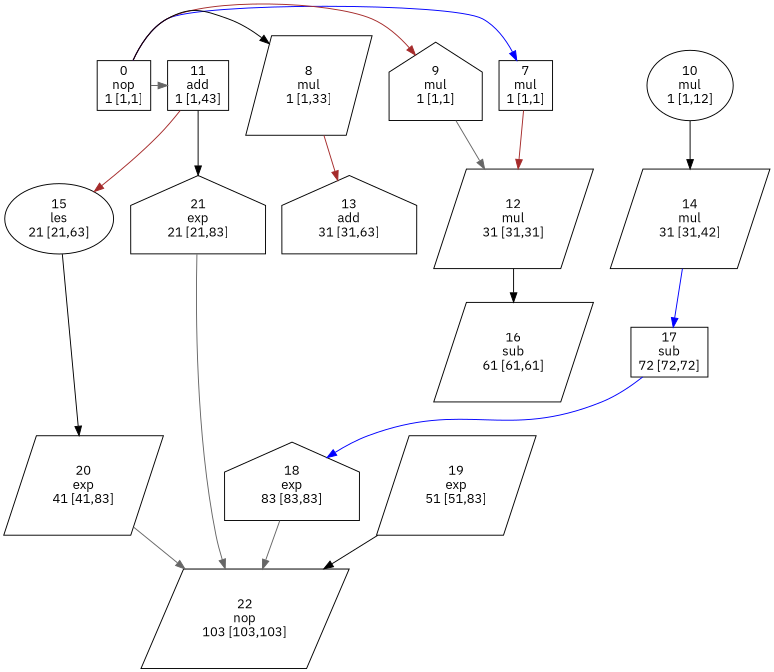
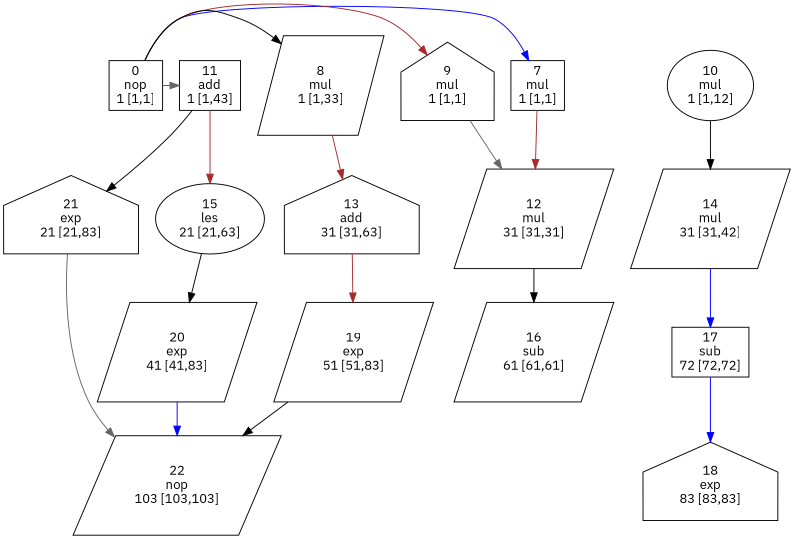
edge "13 add 31 [31,63]" -> "19 exp 51 [51,83]": added
edge "18 exp 83 [83,83]" -> "22 nop 103 [103,103]": removed
edge "20 exp 41 [41,83]" -> "22 nop 103 [103,103]": color gray40 -> blue
